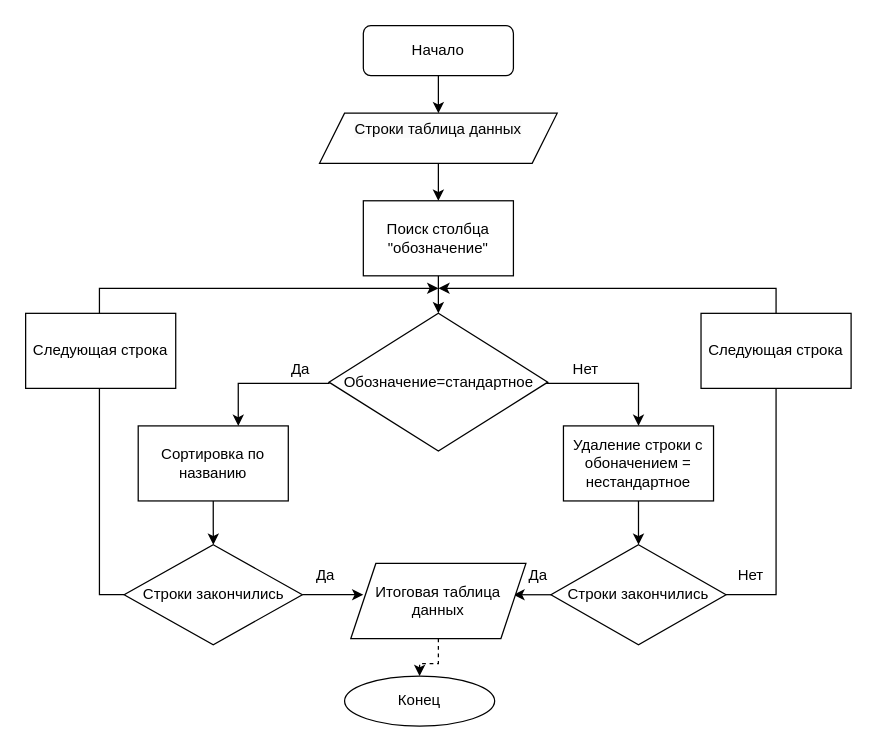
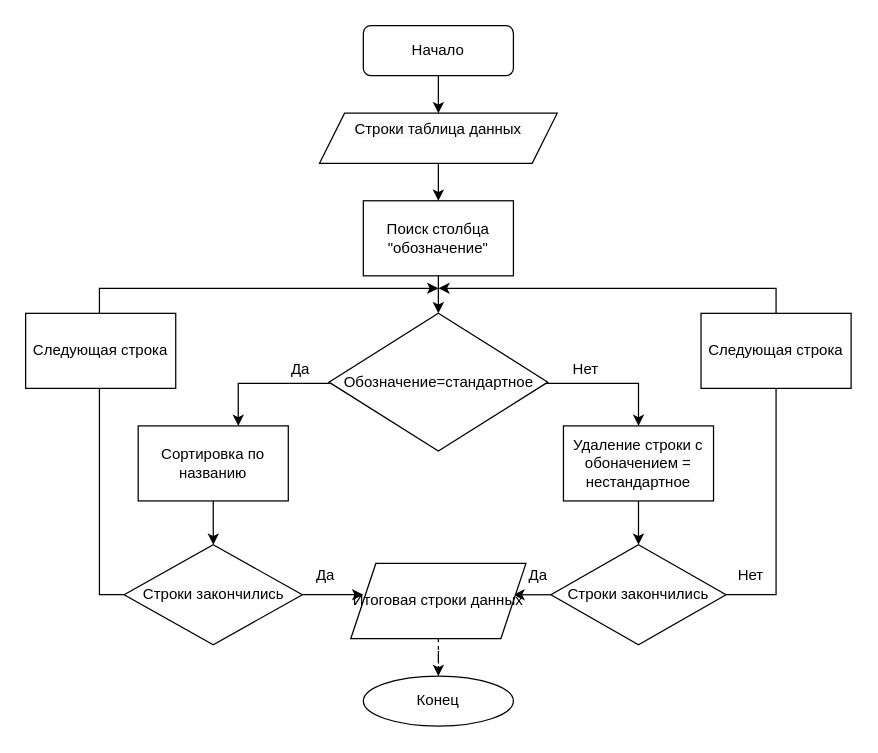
node "Итоговая таблица данных": label "Итоговая таблица данных" -> "Итоговая строки данных"
node "Конец": moved (419, 701) -> (438, 701)
